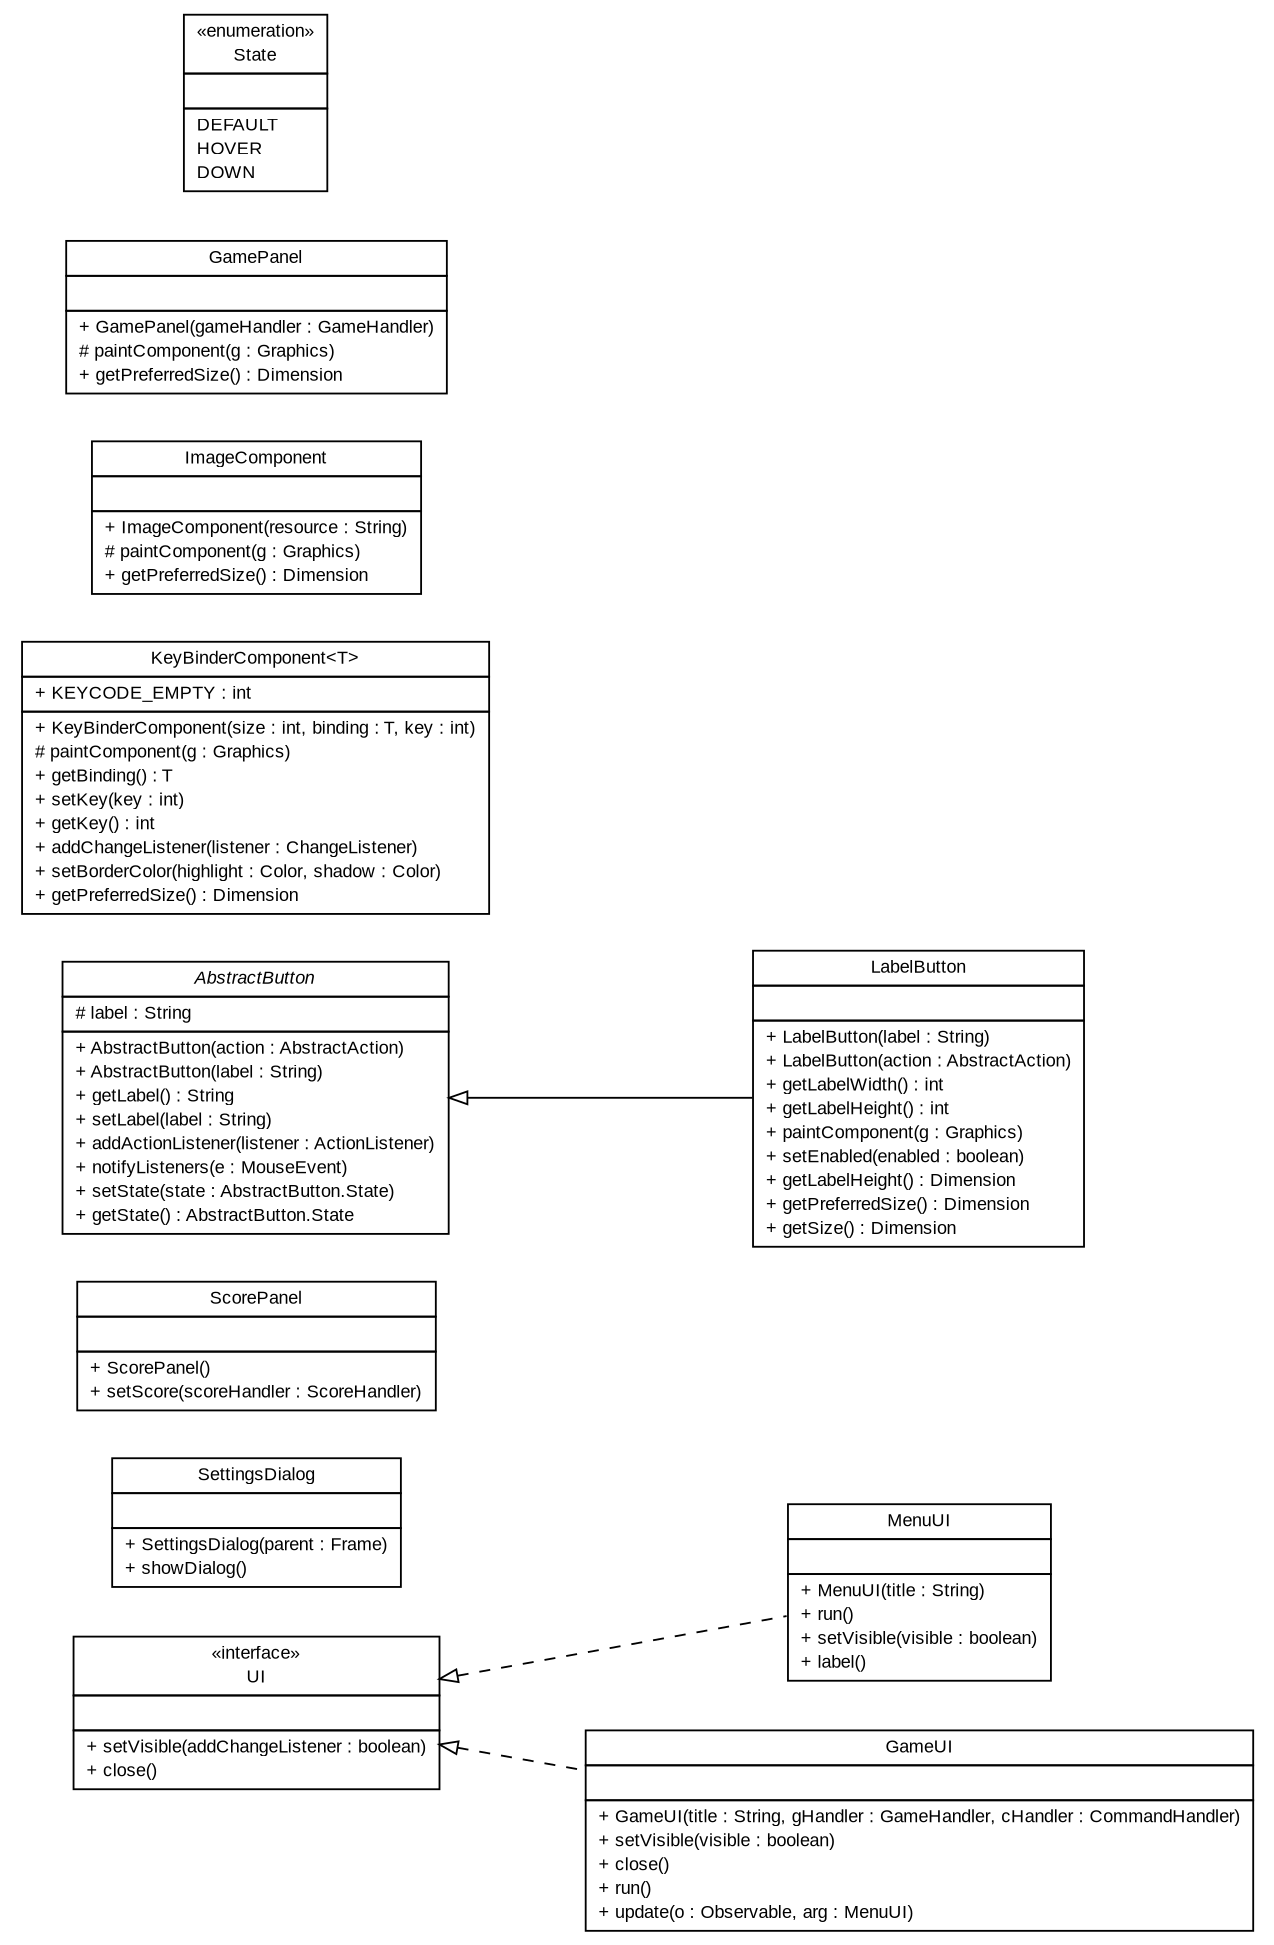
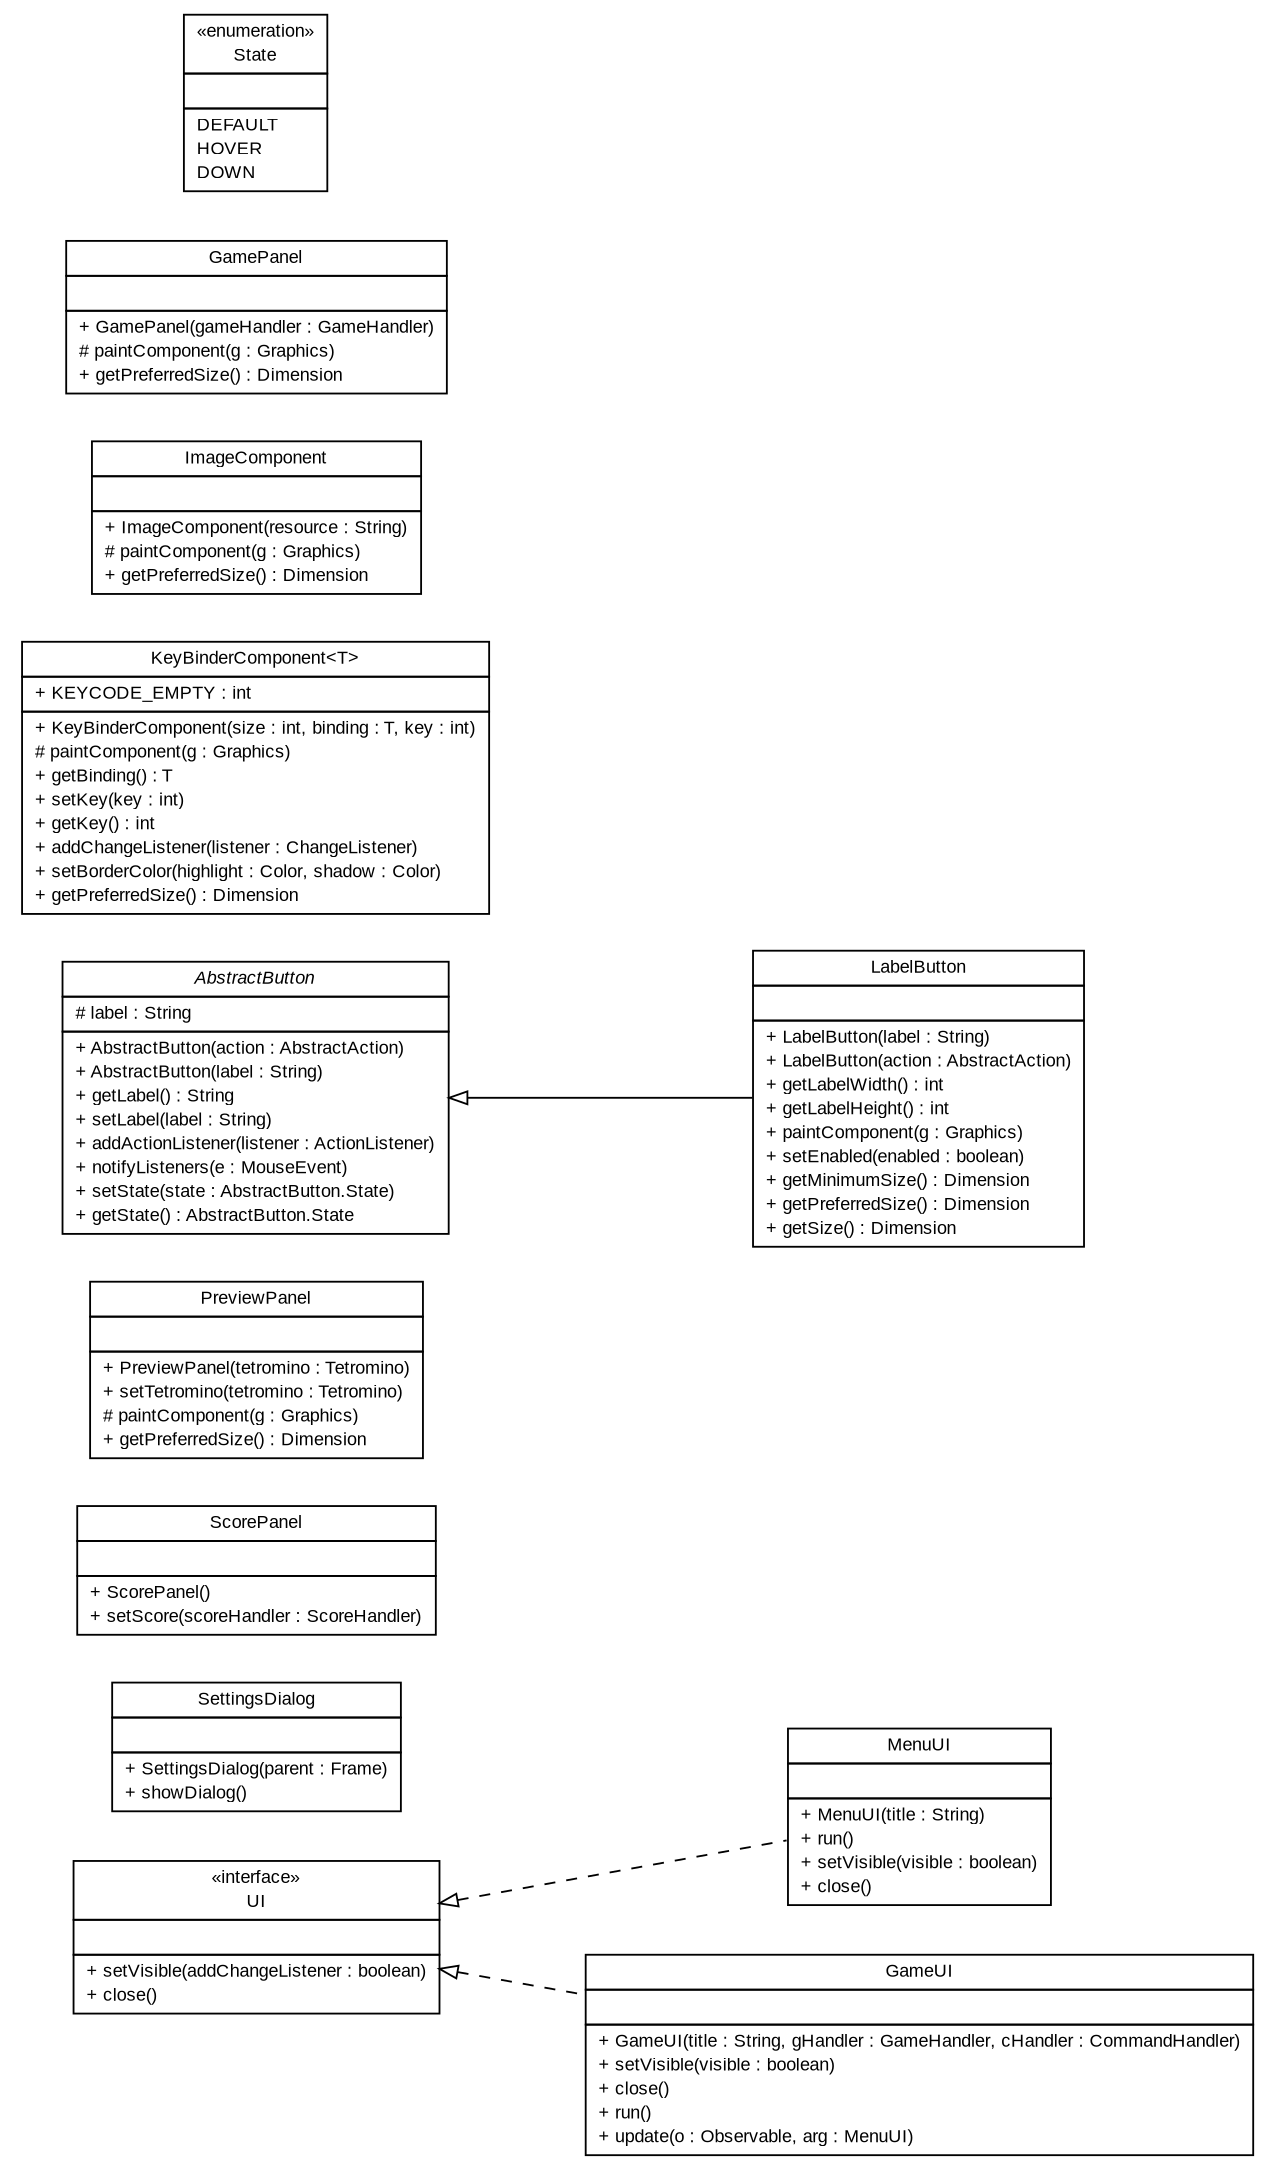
node "LabelButton": text "+ getLabelHeight() : Dimension" -> "+ getMinimumSize() : Dimension"
node "PreviewPanel": added
node "MenuUI": text "+ label()" -> "+ close()"
